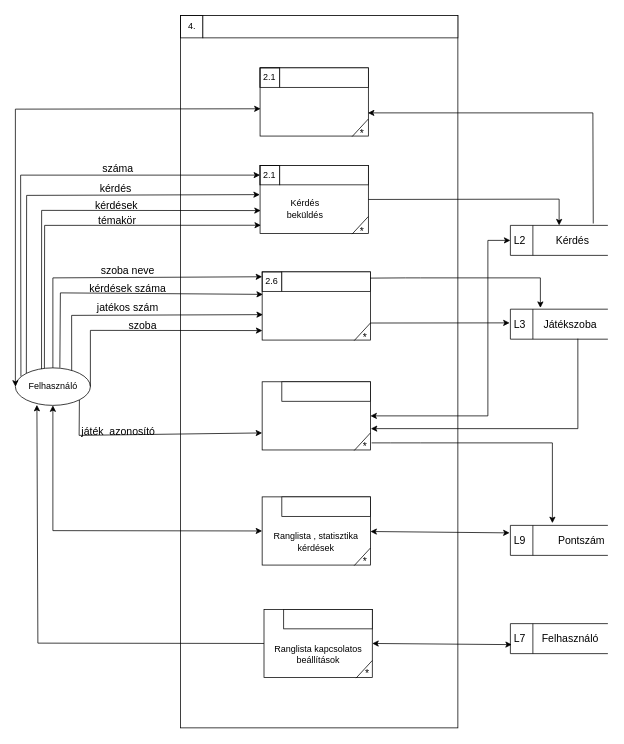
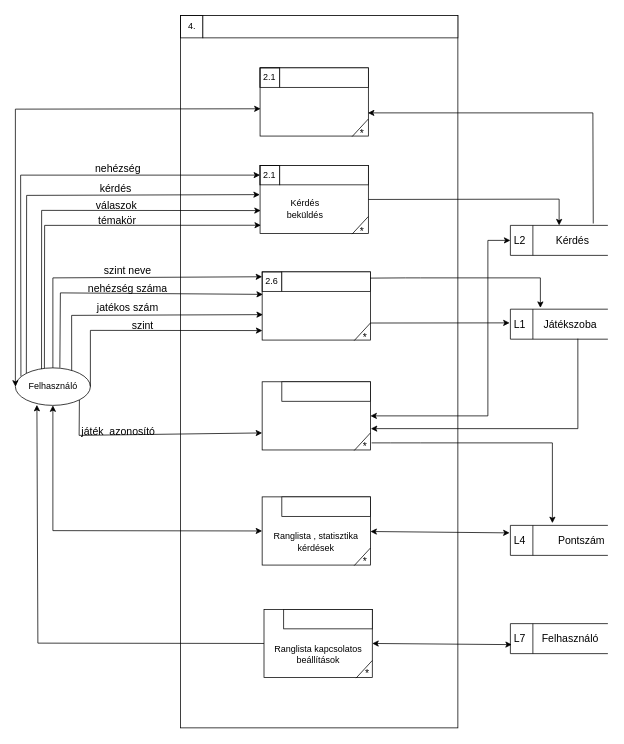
node "száma": label "száma" -> "nehézség"
node "kérdések": label "kérdések" -> "válaszok"
node "szoba neve": label "szoba neve" -> "szint neve"
node "kérdések száma": label "kérdések száma" -> "nehézség száma"
node "L3": label "L3" -> "L1"
node "szoba": label "szoba" -> "szint"
node "L9": label "L9" -> "L4"
